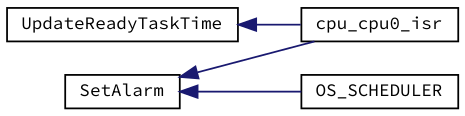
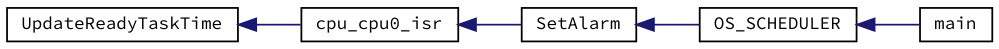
node "main": added
edge "cpu_cpu0_isr" -> "SetAlarm": reversed
